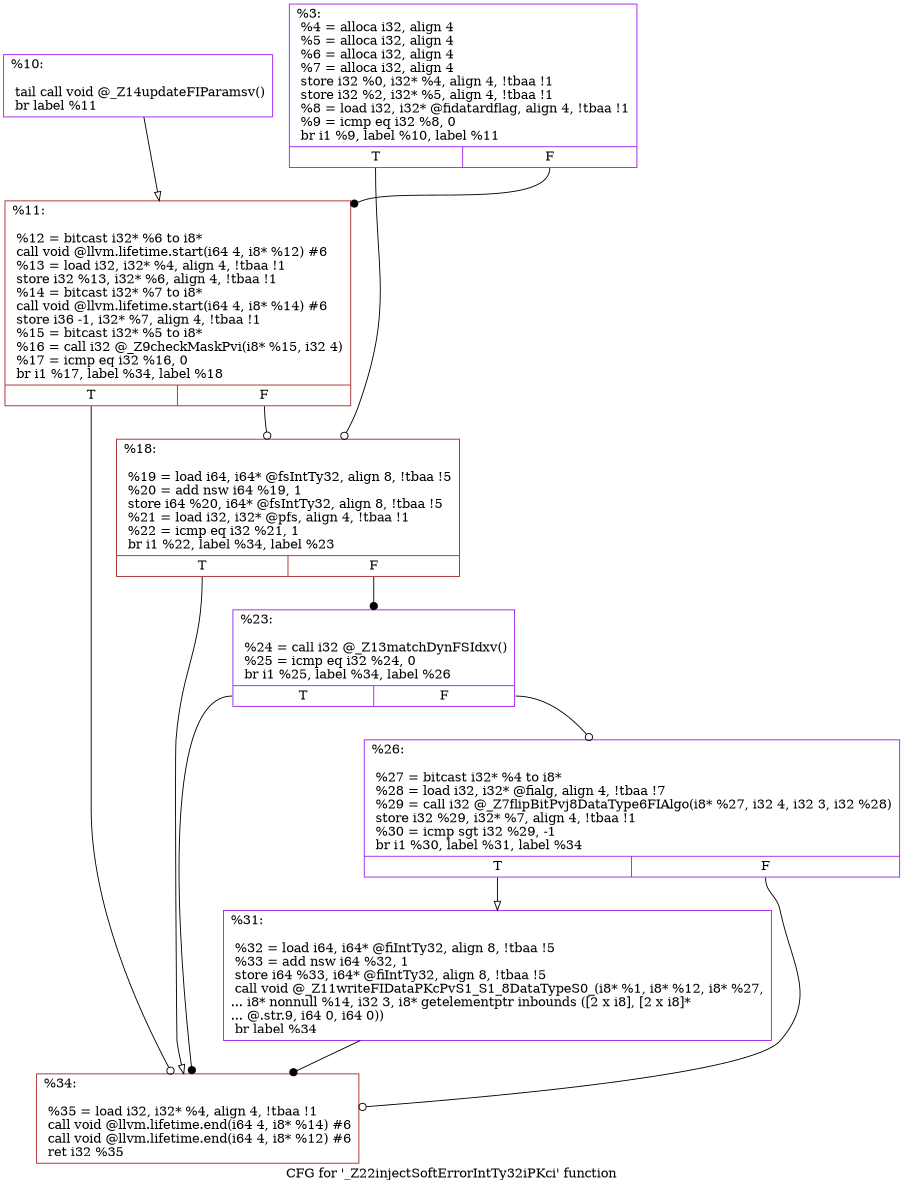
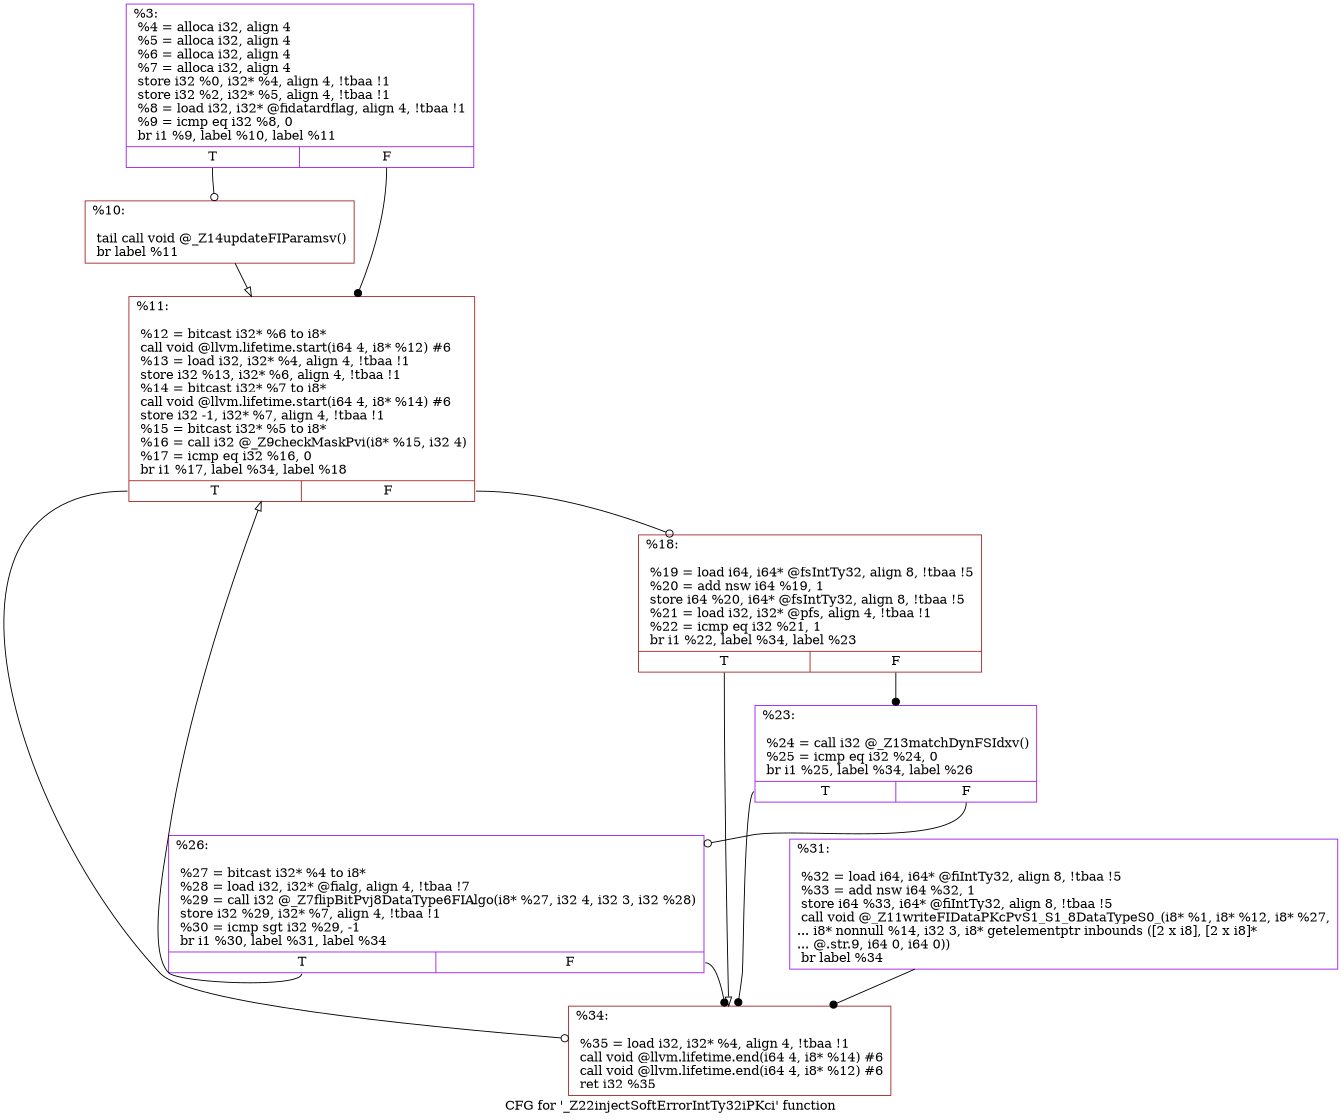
node "%10:": color purple -> brown
edge "%3:" -> "%18:": now "%3:" -> "%10:"
node "%11:": text "store i36 -1, i32* %7, align 4, !tbaa !1" -> "store i32 -1, i32* %7, align 4, !tbaa !1"
edge "%26:" -> "%31:": now "%26:" -> "%11:"
edge "%26:" -> "%34:": arrowhead odot -> dot
